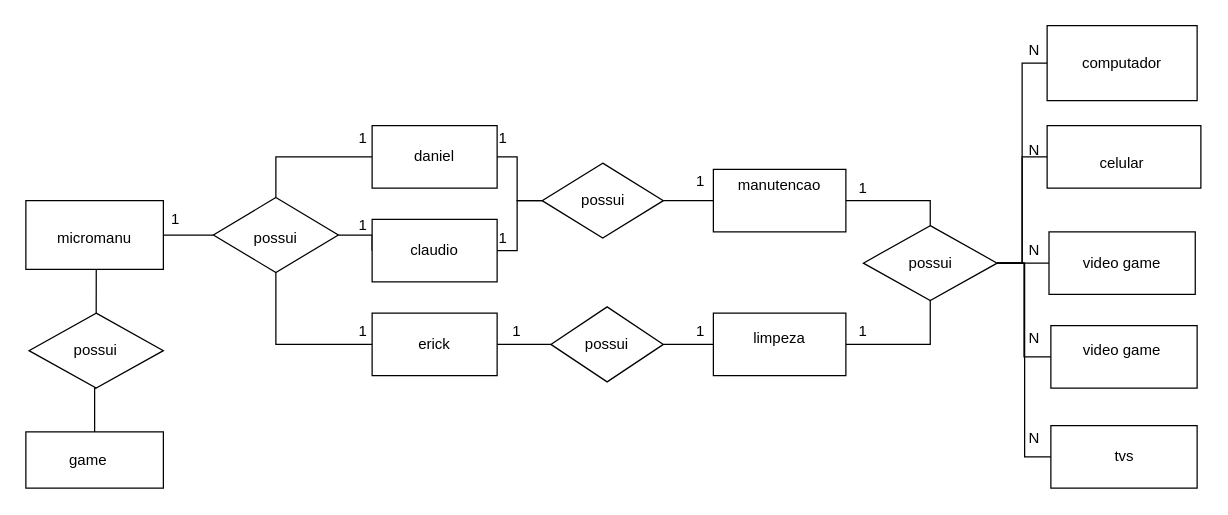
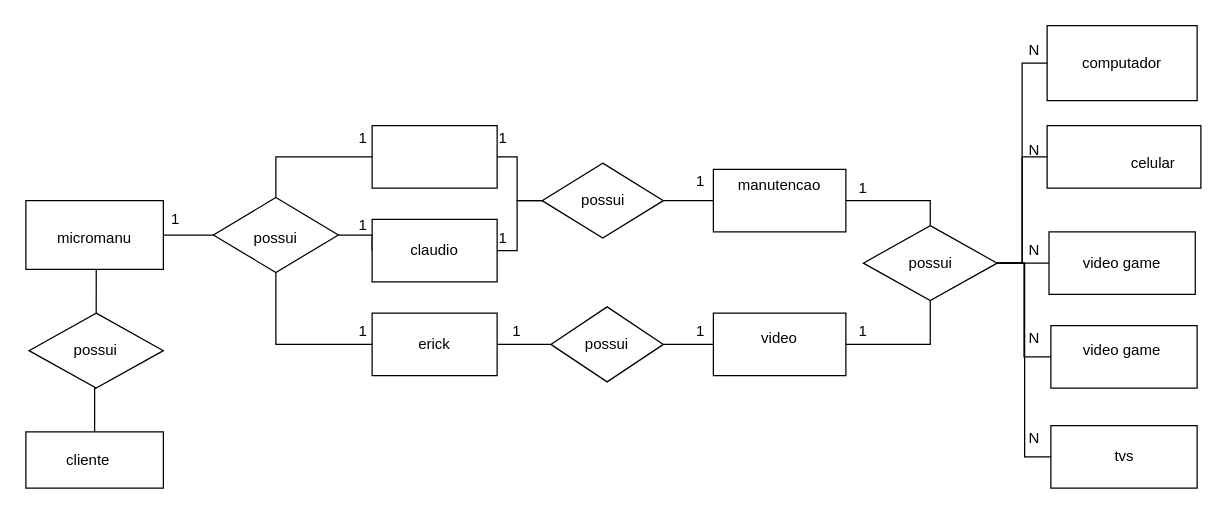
node "daniel": removed
node "celular": moved (1122, 163) -> (1153, 163)
node "limpeza": label "limpeza" -> "video"
node "game": label "game" -> "cliente"
